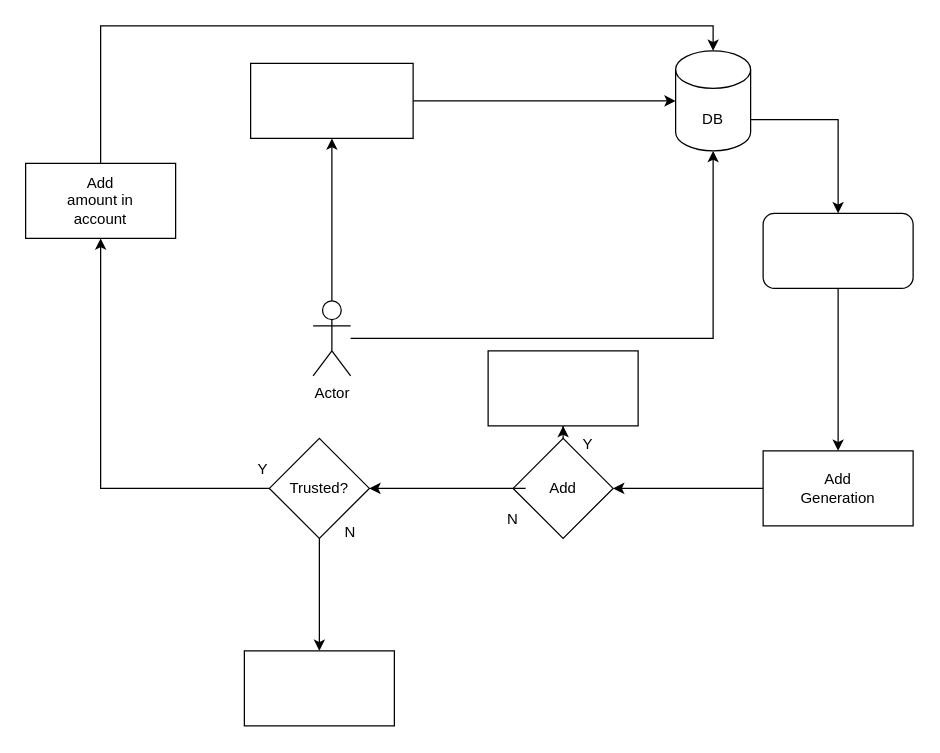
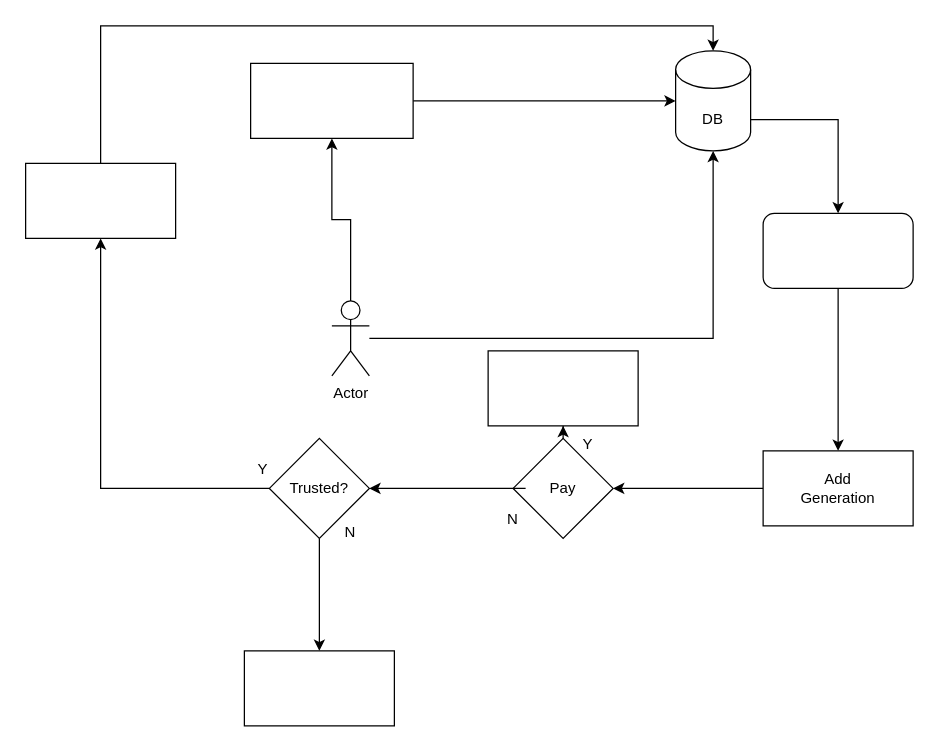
node "Add amount in account": removed
node "Actor": moved (332, 338) -> (351, 338)
node "Add": label "Add" -> "Pay"
